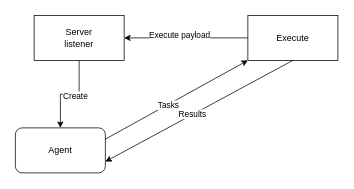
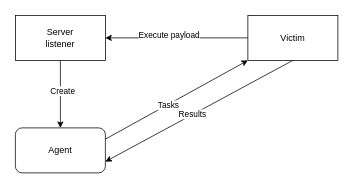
node "Server listener": moved (79, 38) -> (60, 38)
node "Execute": label "Execute" -> "Victim"
